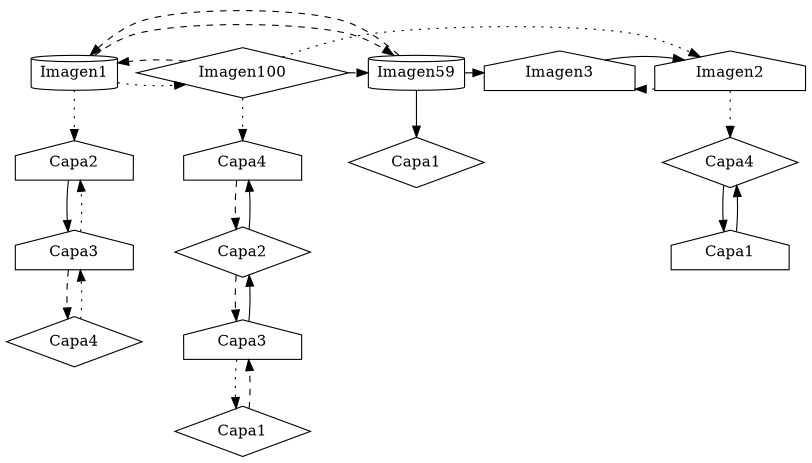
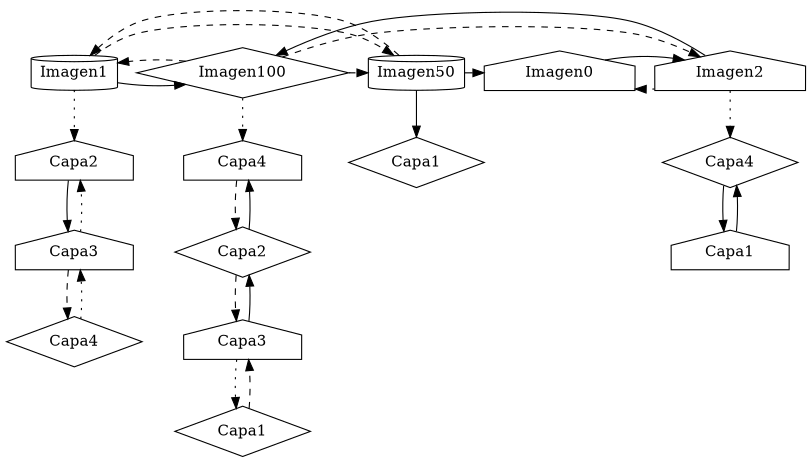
edge "Imagen2" -> "Imagen100": added
edge "Imagen100" -> "Imagen2": style dotted -> dashed
node "Imagen59": label "Imagen59" -> "Imagen50"
node "Imagen3": label "Imagen3" -> "Imagen0"
edge "Imagen1" -> "Imagen100": style dotted -> solid
